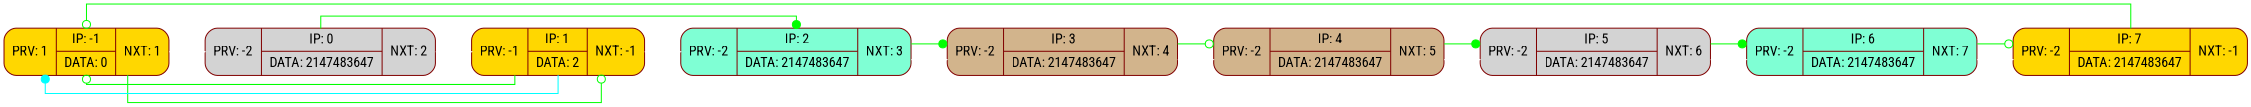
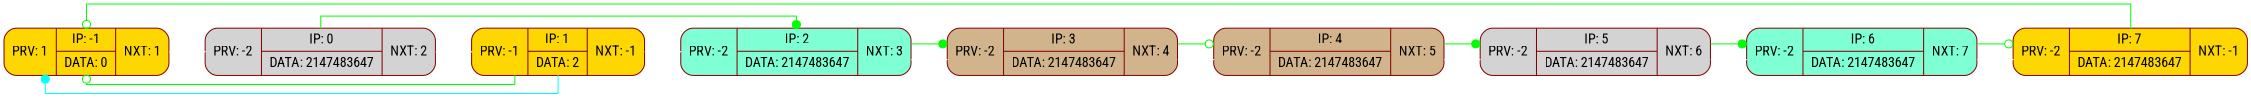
edge "PRV: 1" -> "PRV: -1": removed
